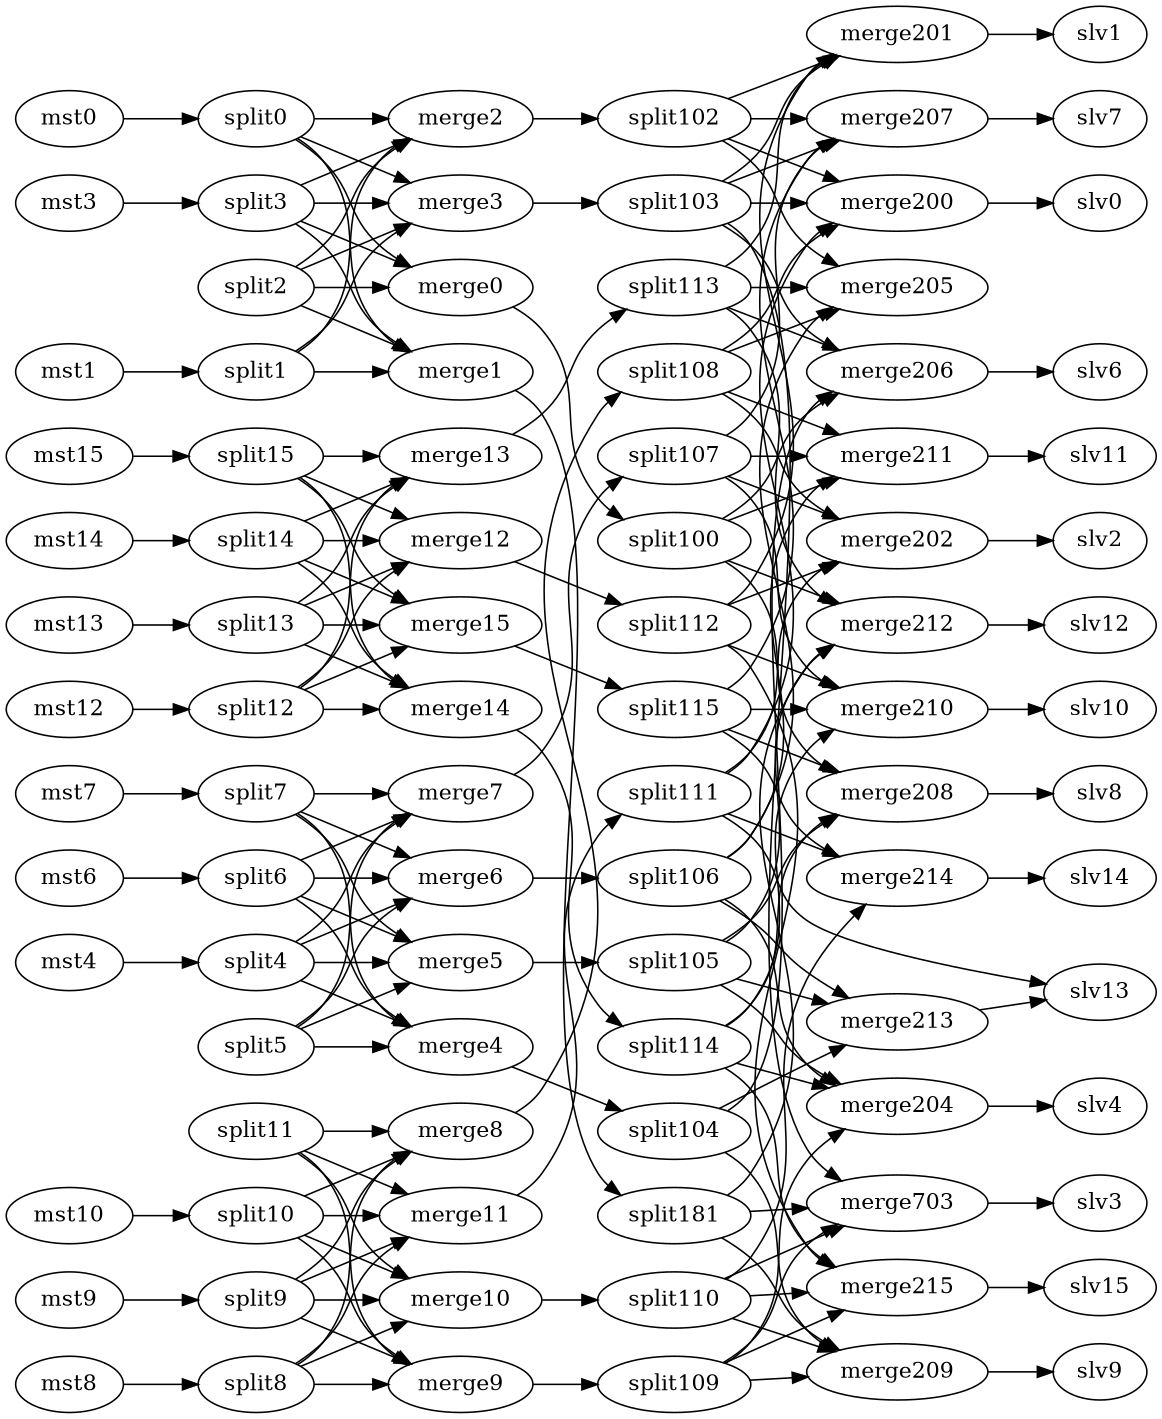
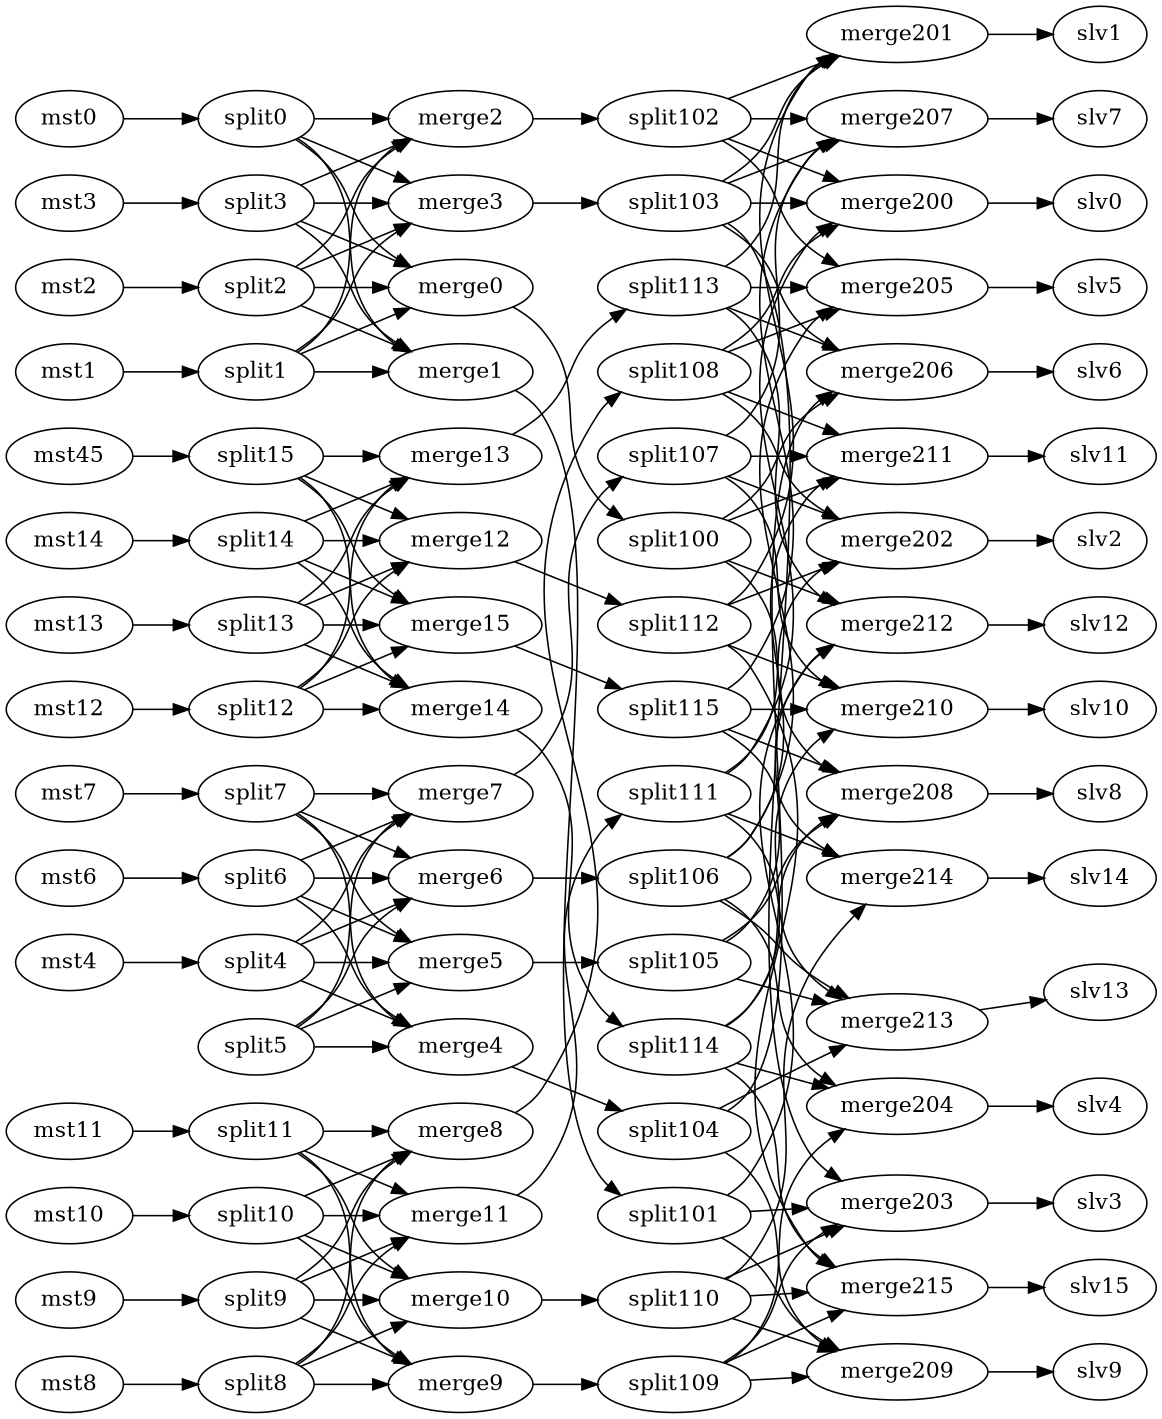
node "mst2": added
node "slv5": added
edge "split1" -> "merge0": added
node "mst15": label "mst15" -> "mst45"
edge "split111" -> "slv13": now "split111" -> "merge213"
edge "split105" -> "merge204": removed
node "mst11": added
node "merge703": label "merge703" -> "merge203"
node "split181": label "split181" -> "split101"
